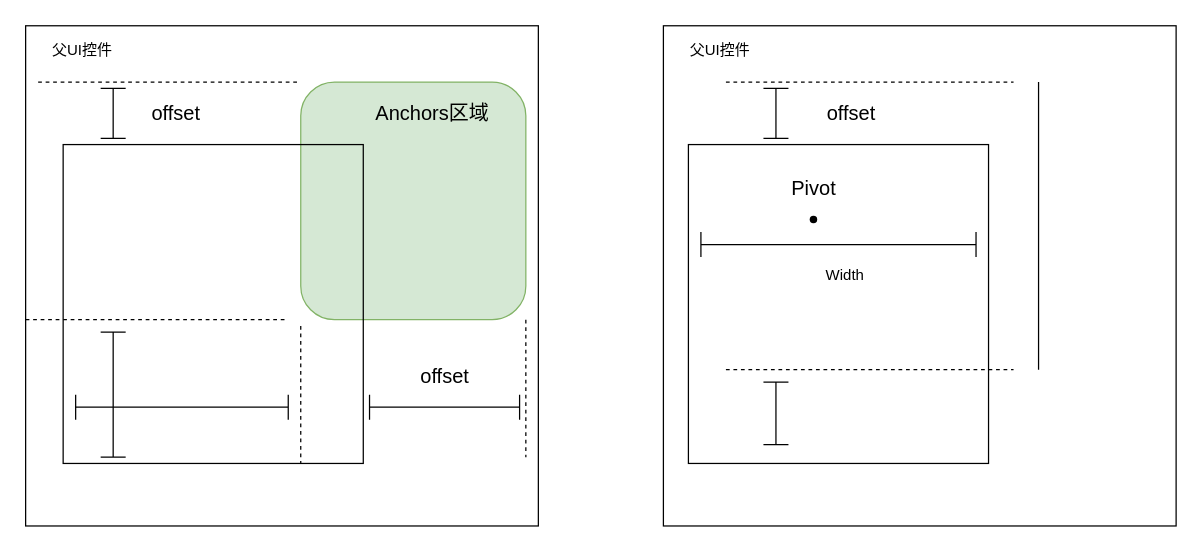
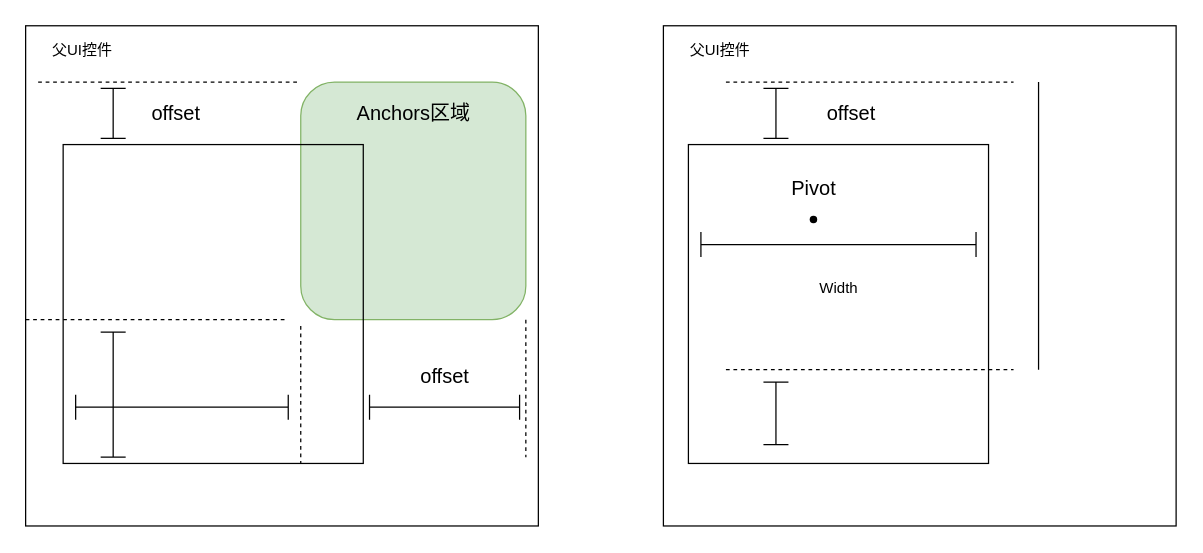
node "Anchors区域": moved (432, 113) -> (413, 113)
node "Width": moved (844, 276) -> (838, 288)
